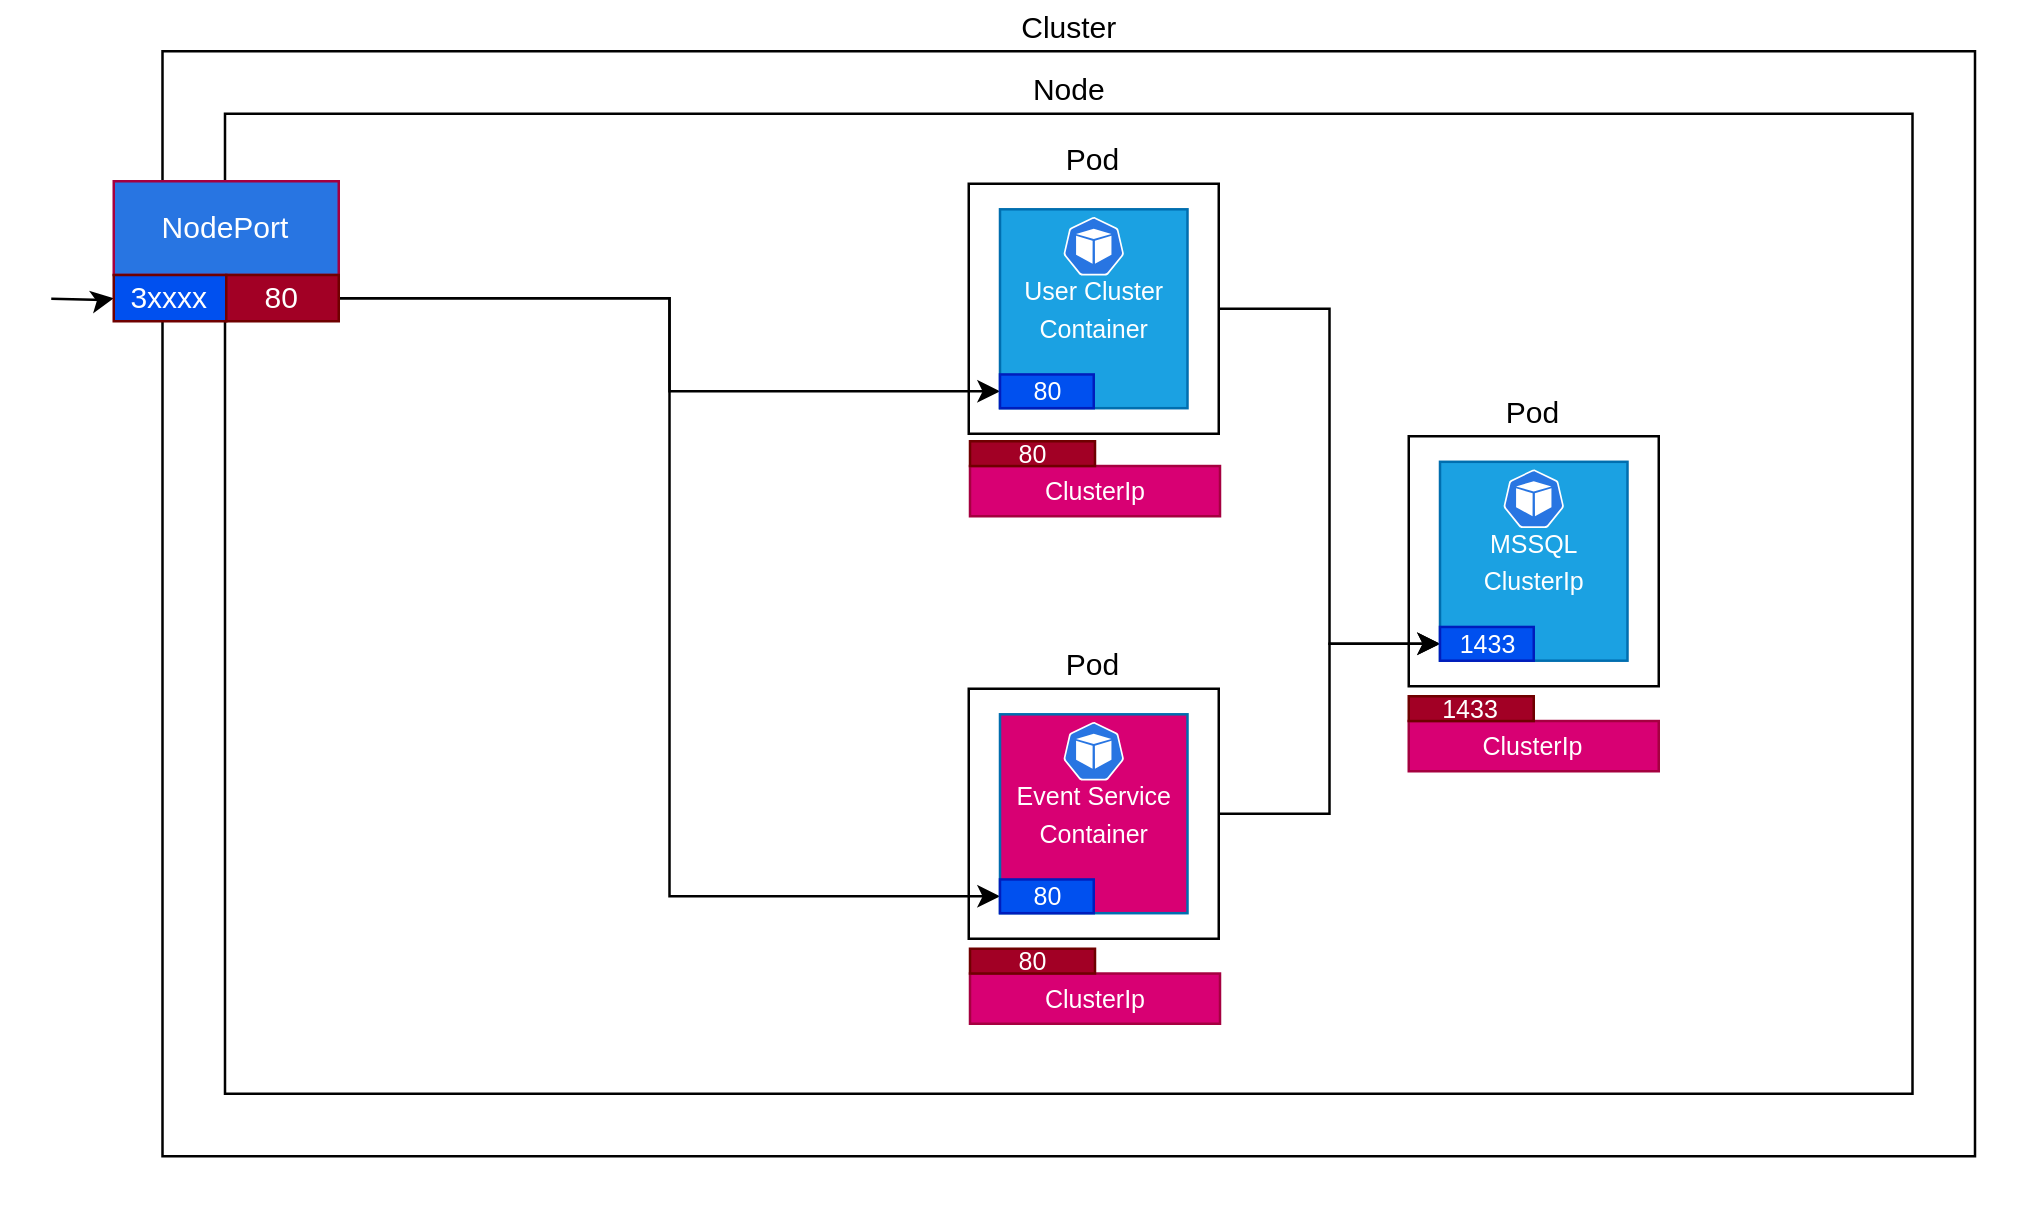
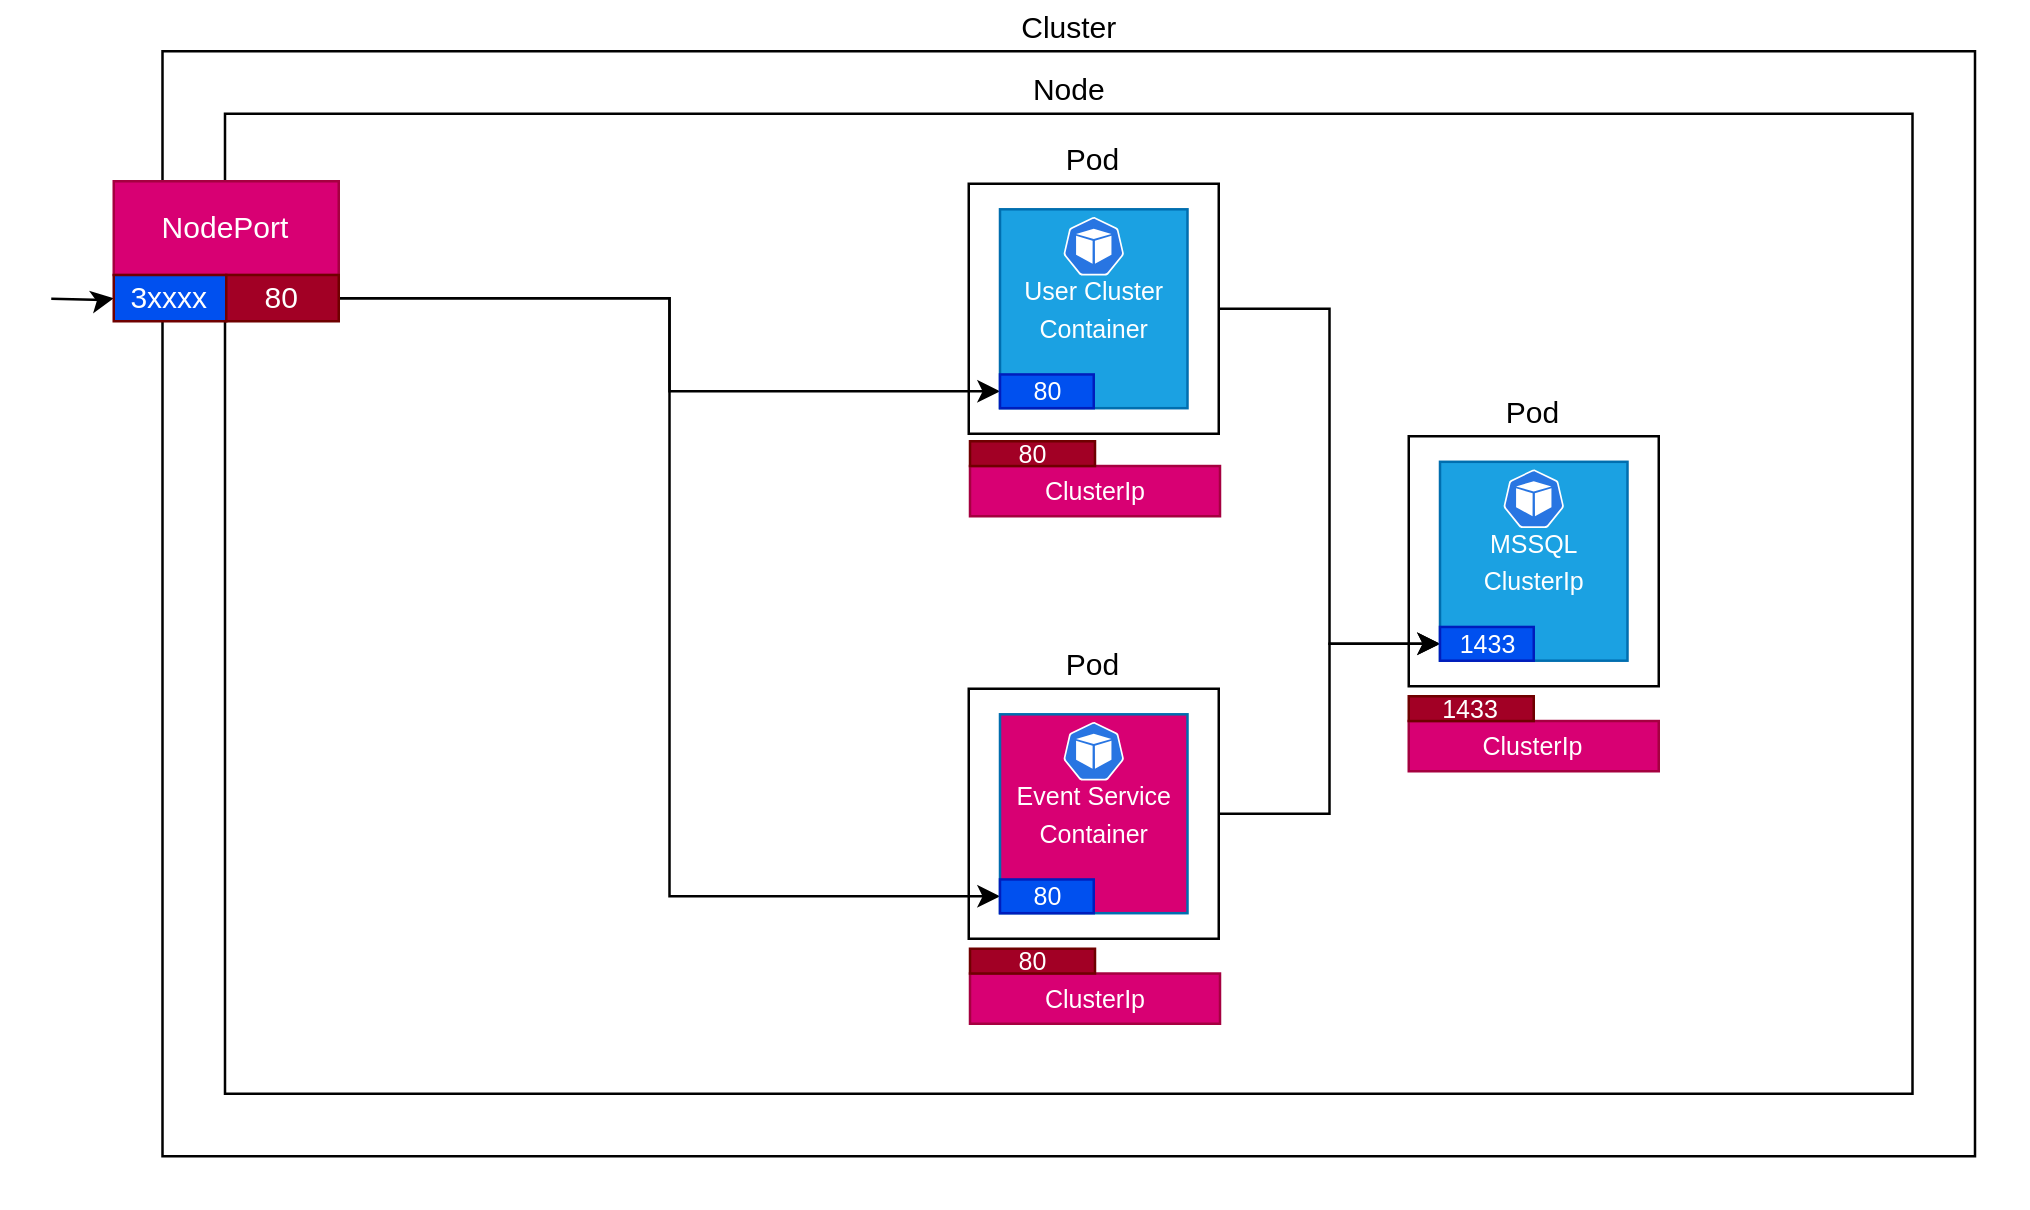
node "NodePort": fillcolor #2875e2 -> #d80073
